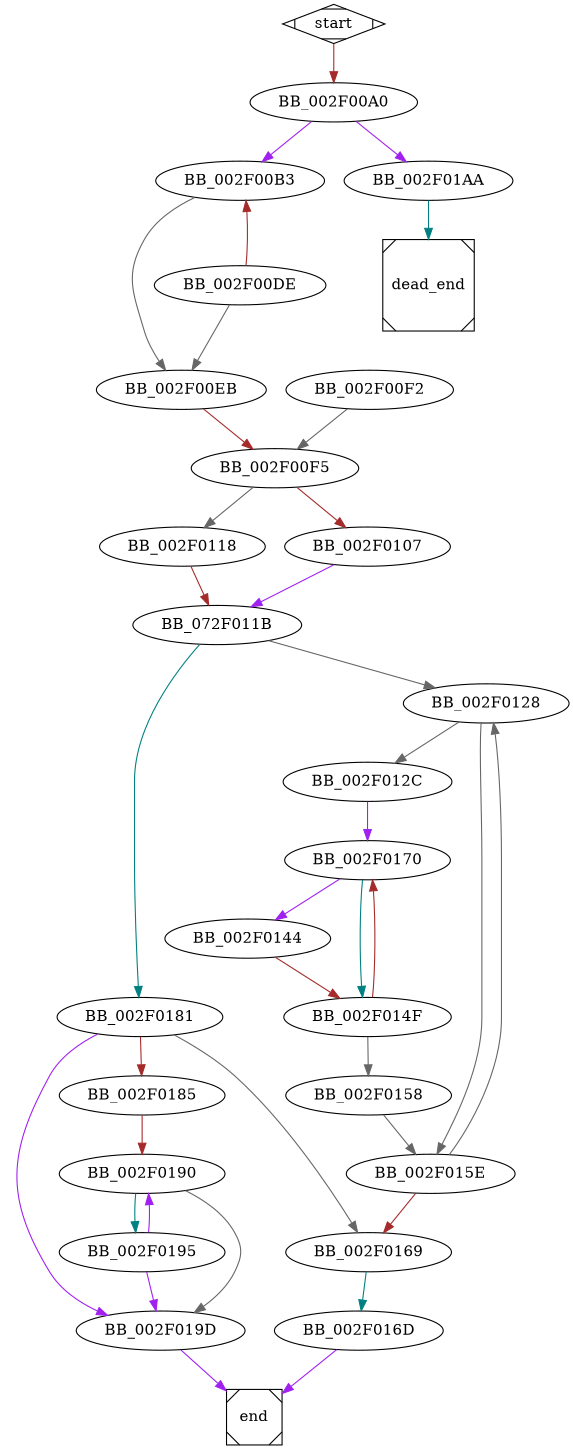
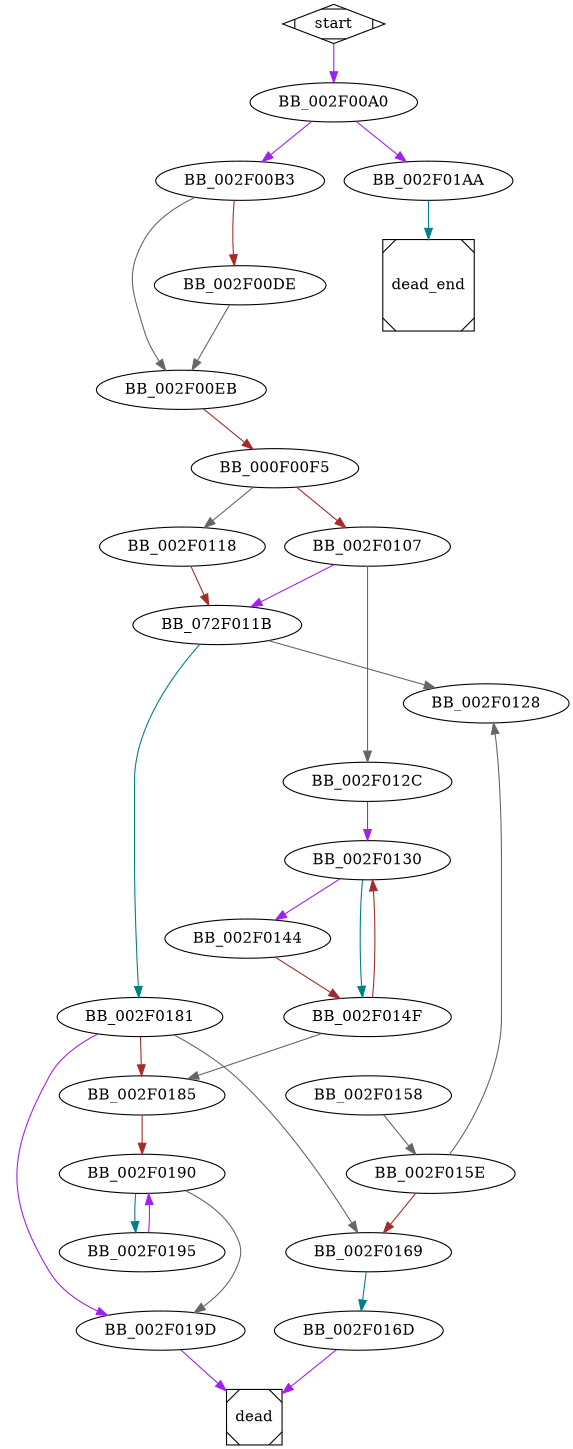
edge "start" -> "BB_002F00A0": color brown -> purple
edge "BB_002F00DE" -> "BB_002F00B3": reversed
node "BB_002F00F2": removed
node "BB_002F00F5": label "BB_002F00F5" -> "BB_000F00F5"
edge "BB_002F0128" -> "BB_002F012C": now "BB_002F0107" -> "BB_002F012C"
node "BB_002F0170": label "BB_002F0170" -> "BB_002F0130"
edge "BB_002F0128" -> "BB_002F015E": removed
edge "BB_002F014F" -> "BB_002F0158": now "BB_002F014F" -> "BB_002F0185"
edge "BB_002F0195" -> "BB_002F019D": removed
node "end": label "end" -> "dead"
